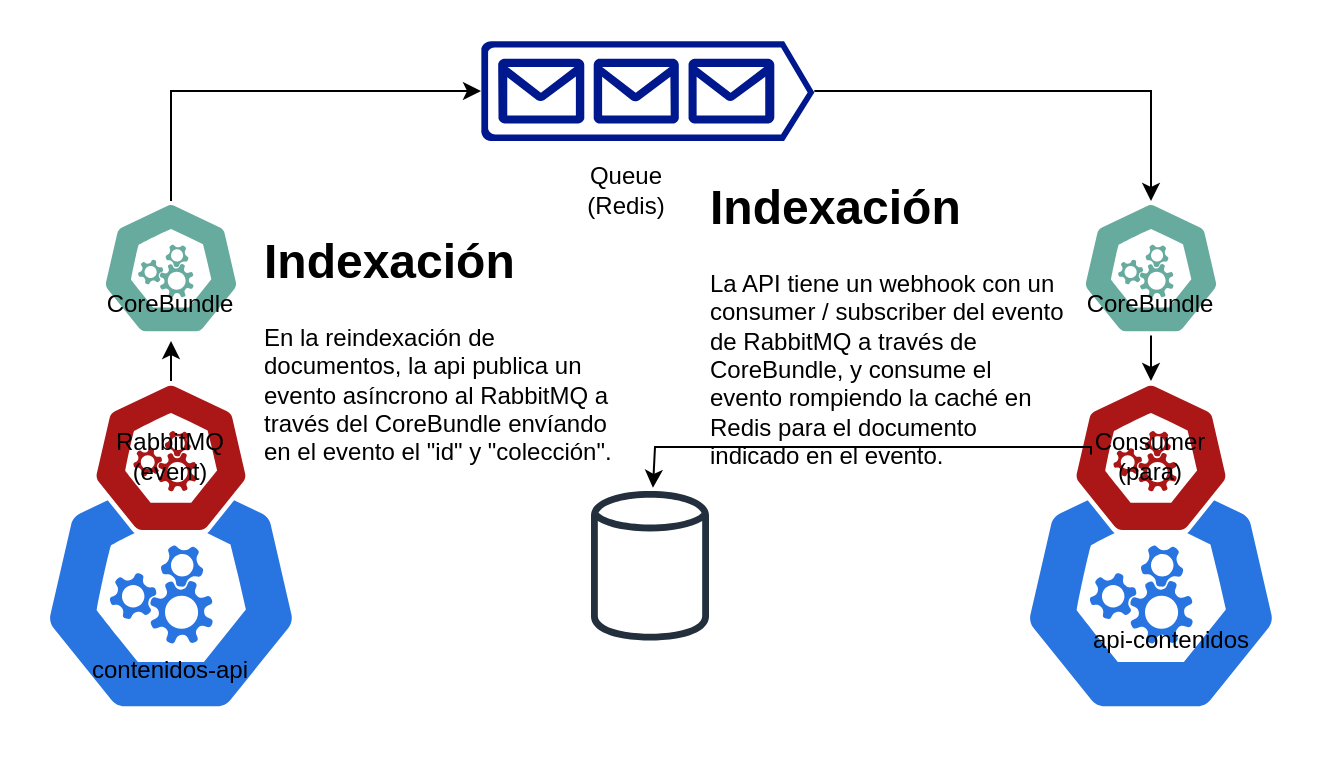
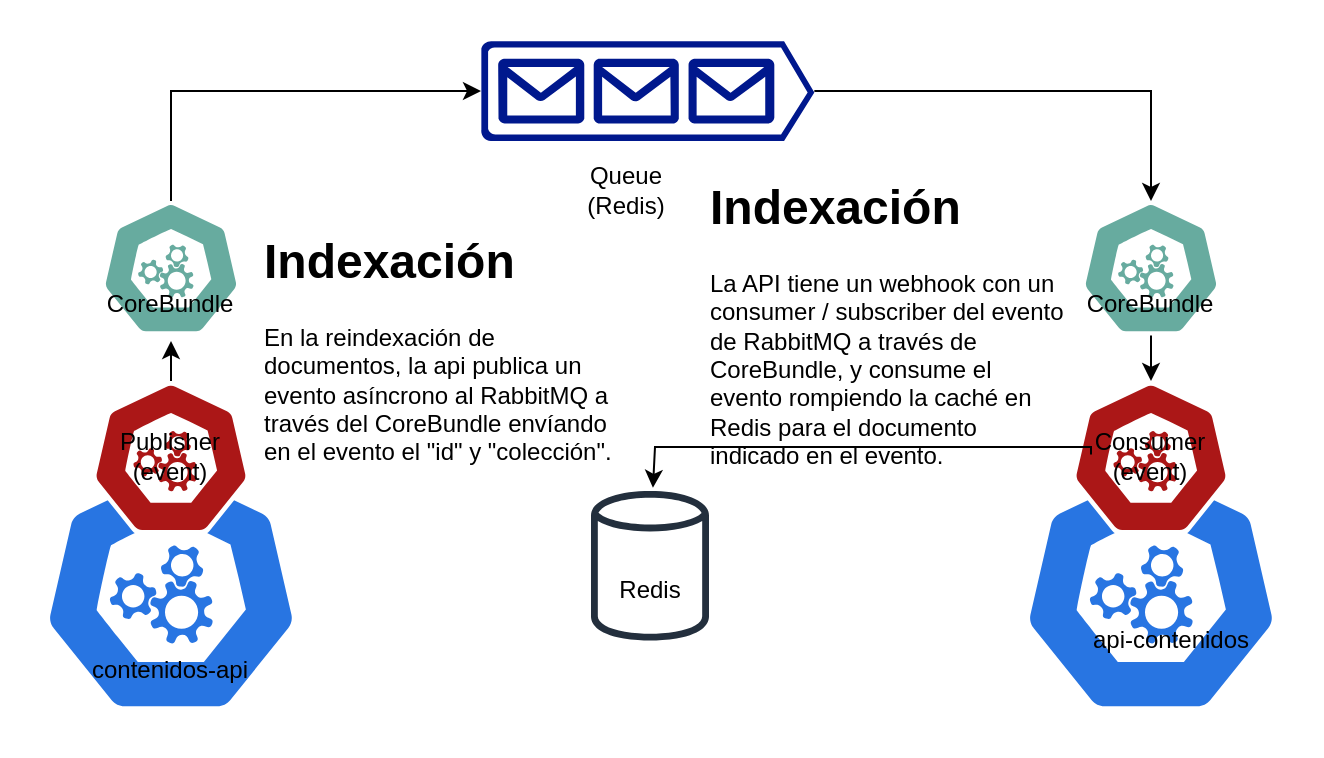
node "RabbitMQ (event)": label "RabbitMQ (event)" -> "Publisher (event)"
node "Consumer (para)": label "Consumer (para)" -> "Consumer (event)"
node "Redis": added
